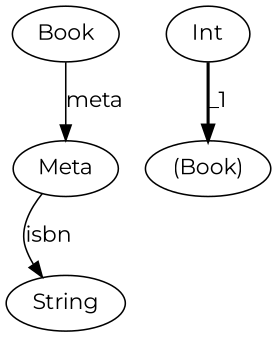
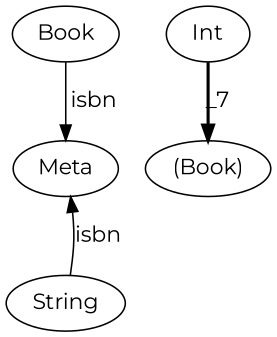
edge "Book" -> "Meta": label "meta" -> "isbn"
edge "Int" -> "(Book)": label "_1" -> "_7"
edge "Meta" -> "String": reversed
